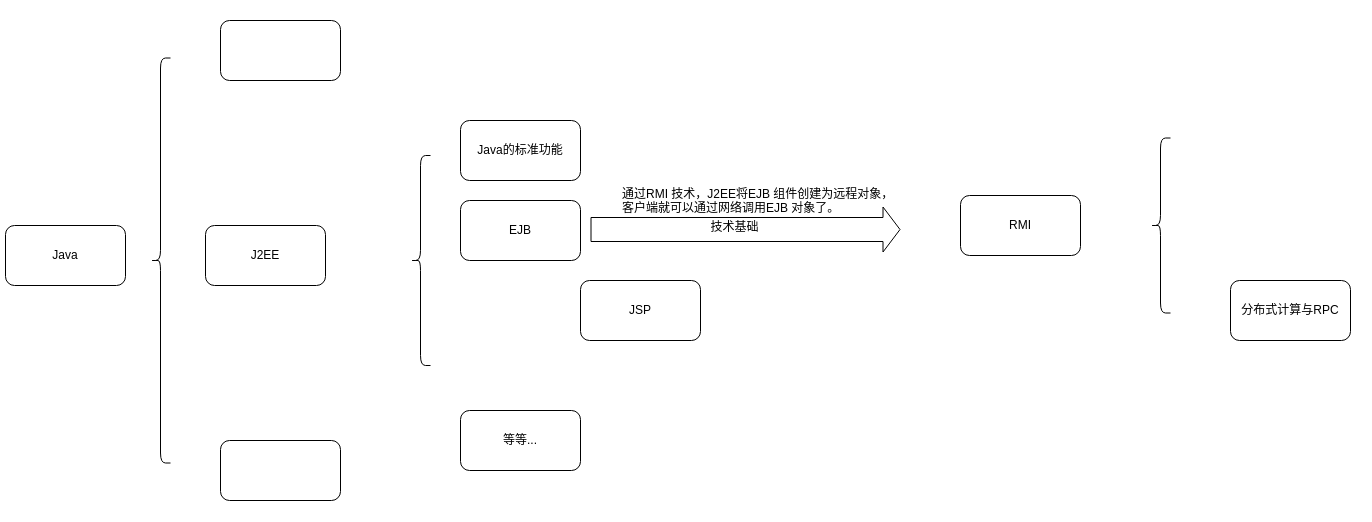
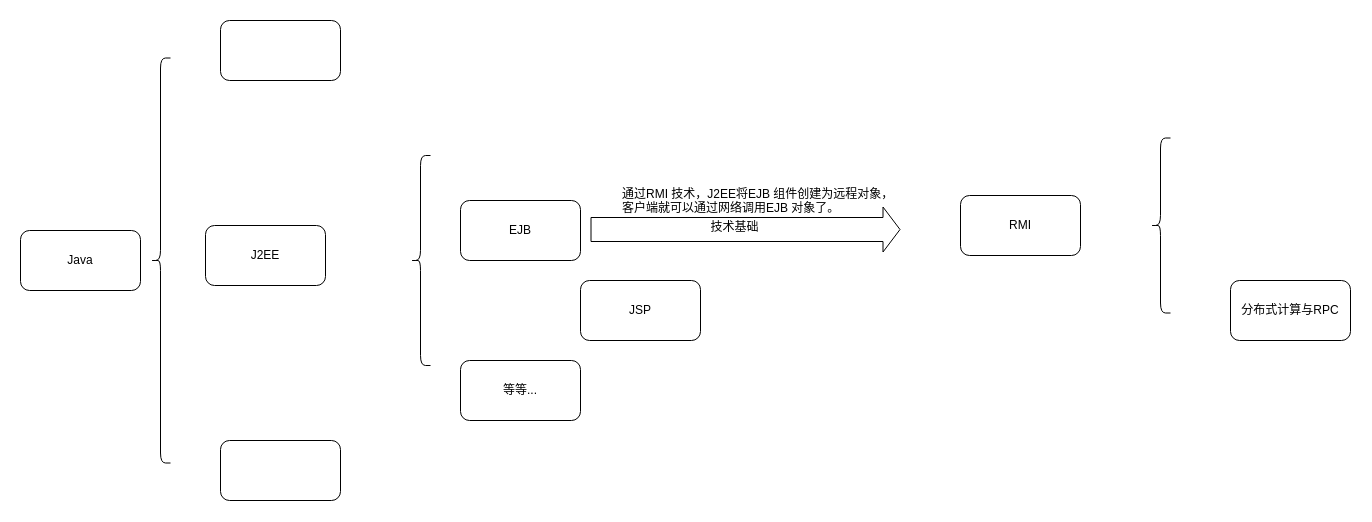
node "Java的标准功能": removed
node "Java": moved (66, 256) -> (81, 261)
node "等等...": moved (521, 441) -> (521, 391)
